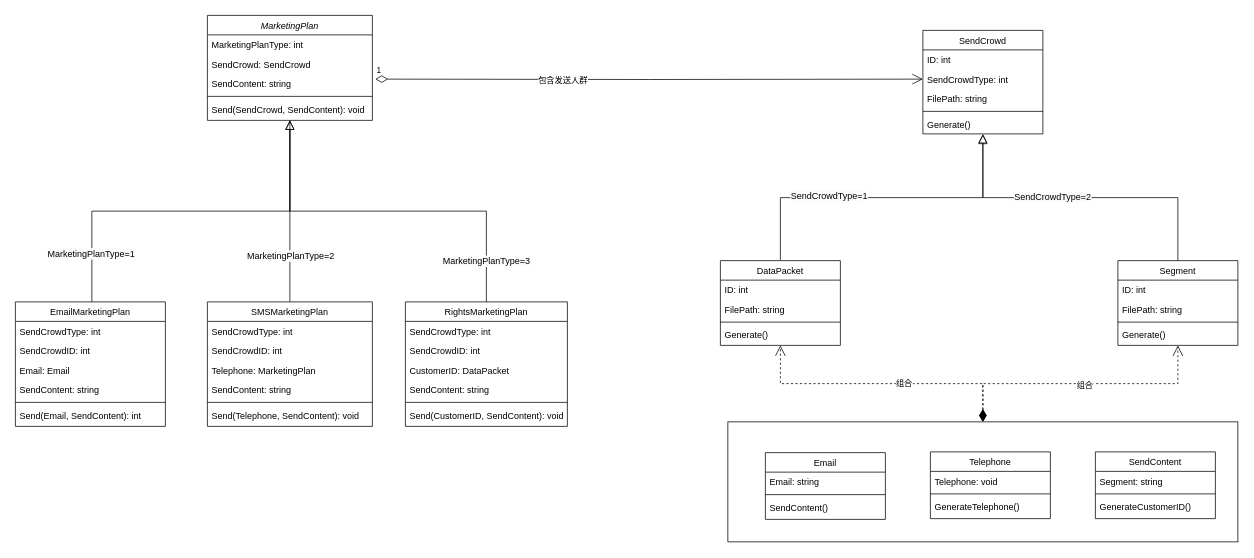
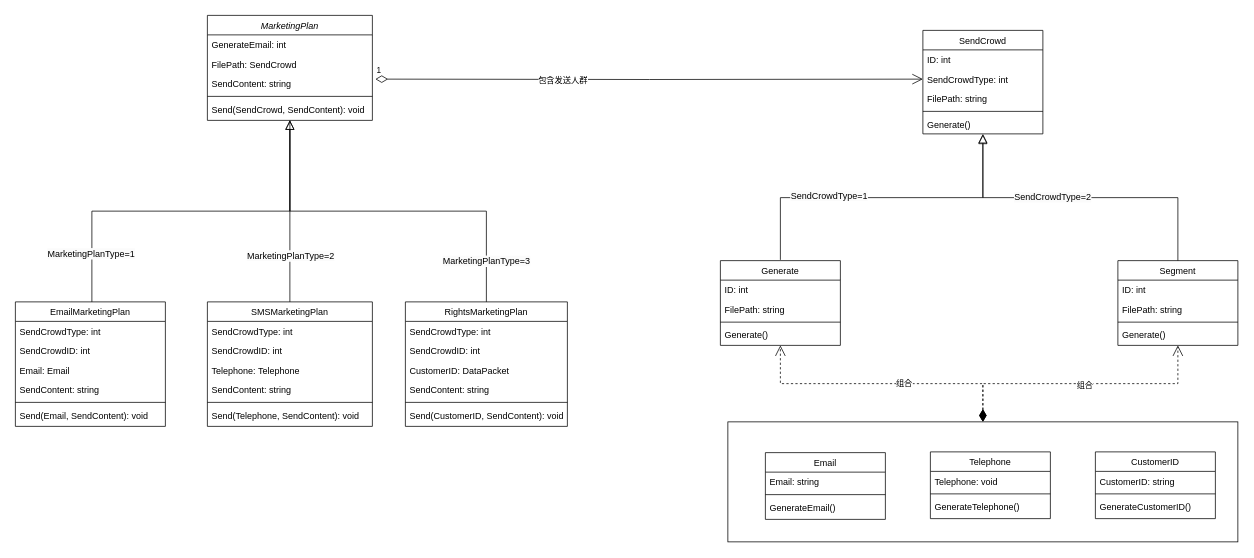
node "MarketingPlanType: int": label "MarketingPlanType: int" -> "GenerateEmail: int"
node "SendCrowd: SendCrowd": label "SendCrowd: SendCrowd" -> "FilePath: SendCrowd"
node "DataPacket": label "DataPacket" -> "Generate"
node "Telephone: MarketingPlan": label "Telephone: MarketingPlan" -> "Telephone: Telephone"
node "Send(Email, SendContent): int": label "Send(Email, SendContent): int" -> "Send(Email, SendContent): void"
node "SendContent": label "SendContent" -> "CustomerID"
node "Segment: string": label "Segment: string" -> "CustomerID: string"
node "SendContent()": label "SendContent()" -> "GenerateEmail()"
